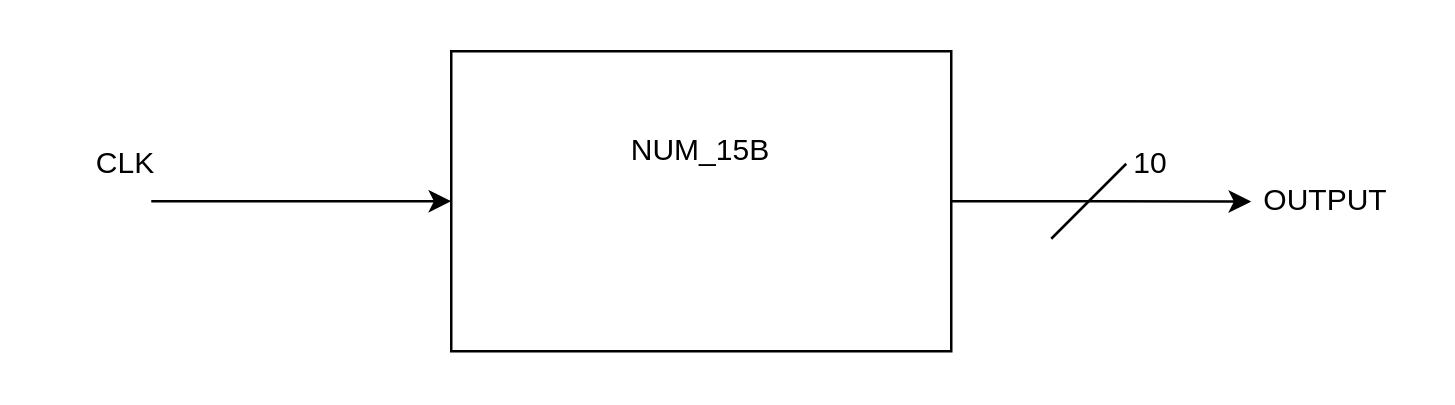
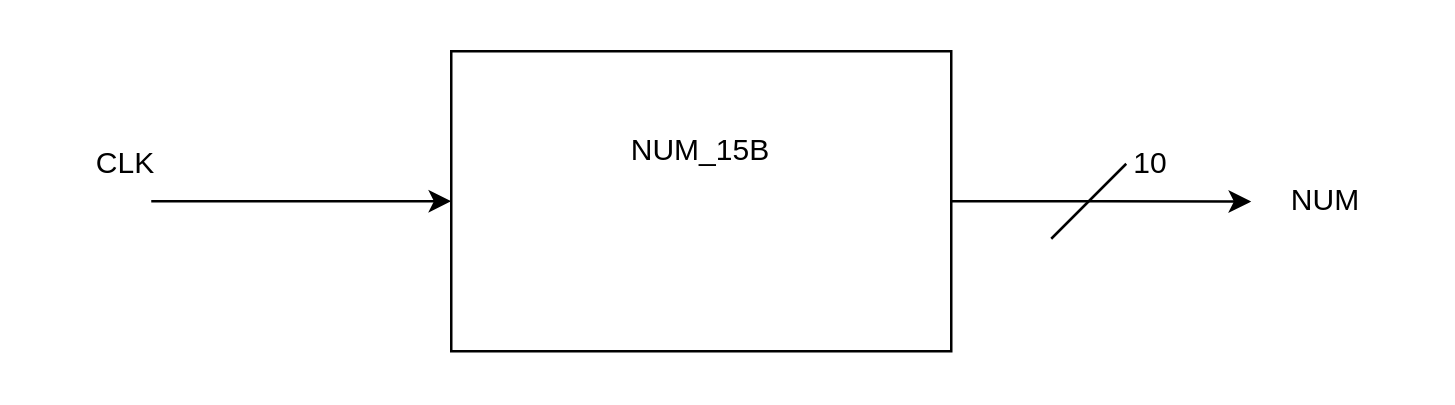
node "OUTPUT": label "OUTPUT" -> "NUM"
